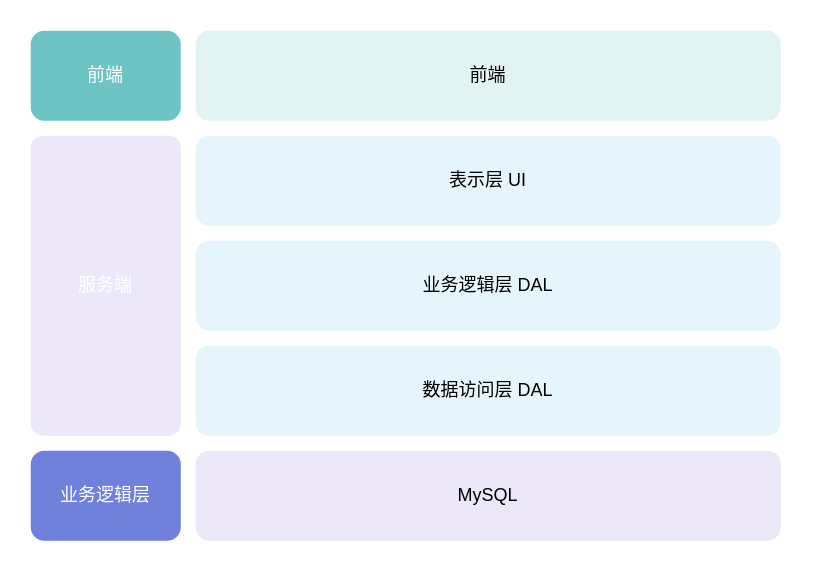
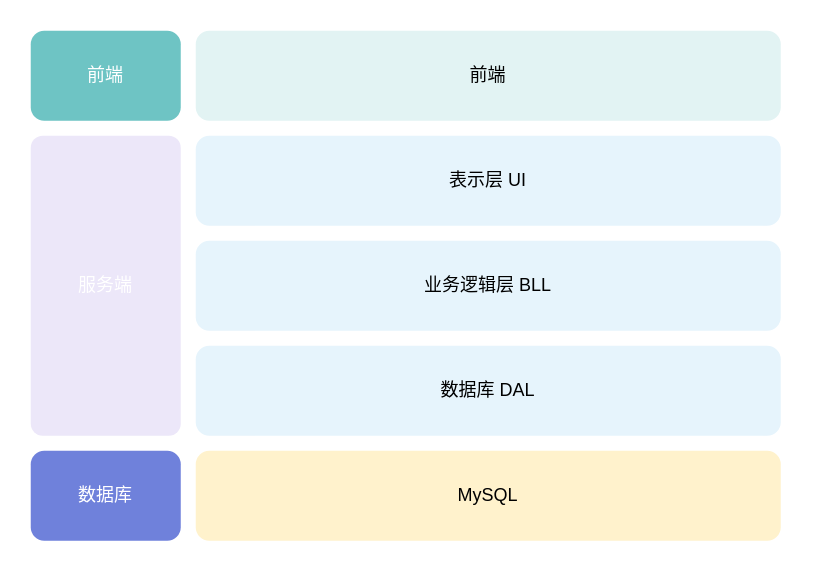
node "业务逻辑层 DAL": label "业务逻辑层 DAL" -> "业务逻辑层 BLL"
node "数据访问层 DAL": label "数据访问层 DAL" -> "数据库 DAL"
node "业务逻辑层": label "业务逻辑层" -> "数据库"
node "MySQL": fillcolor #ece7f9 -> #fff2cc
